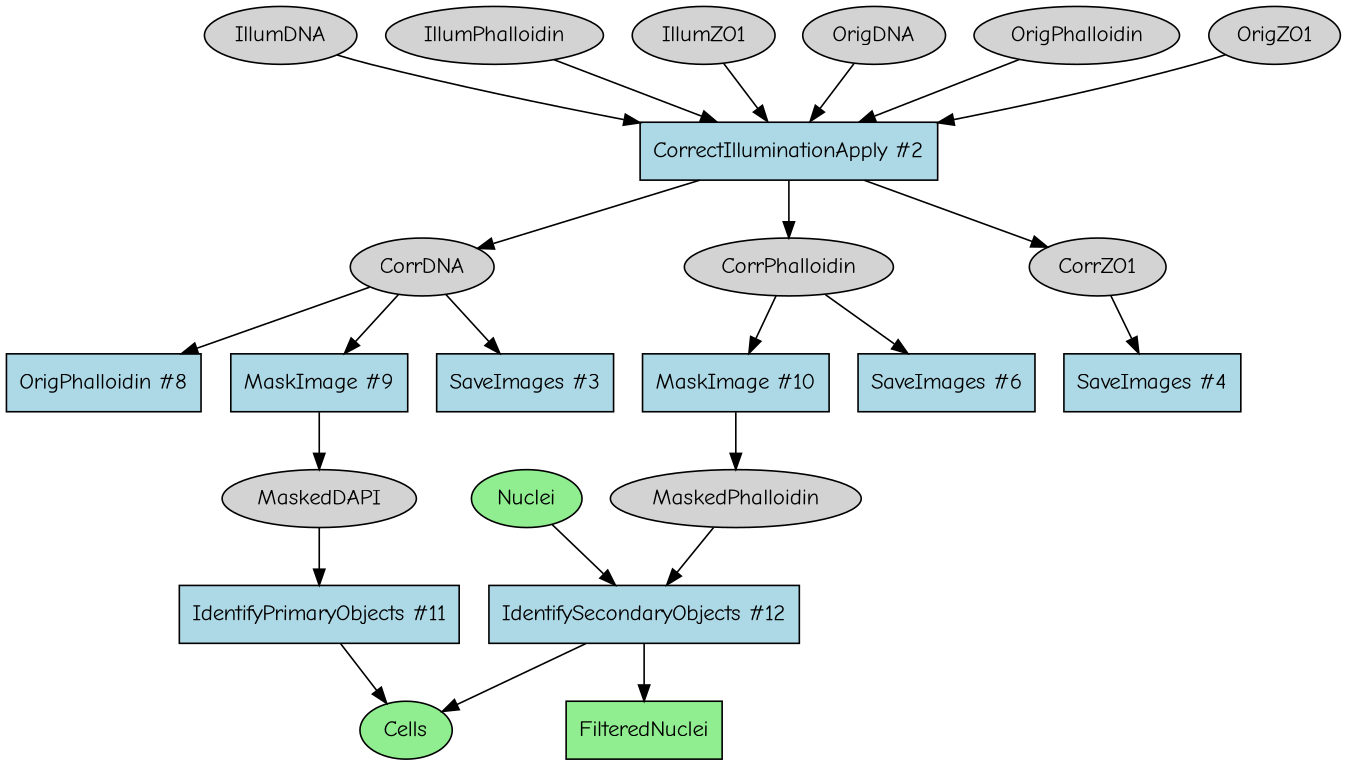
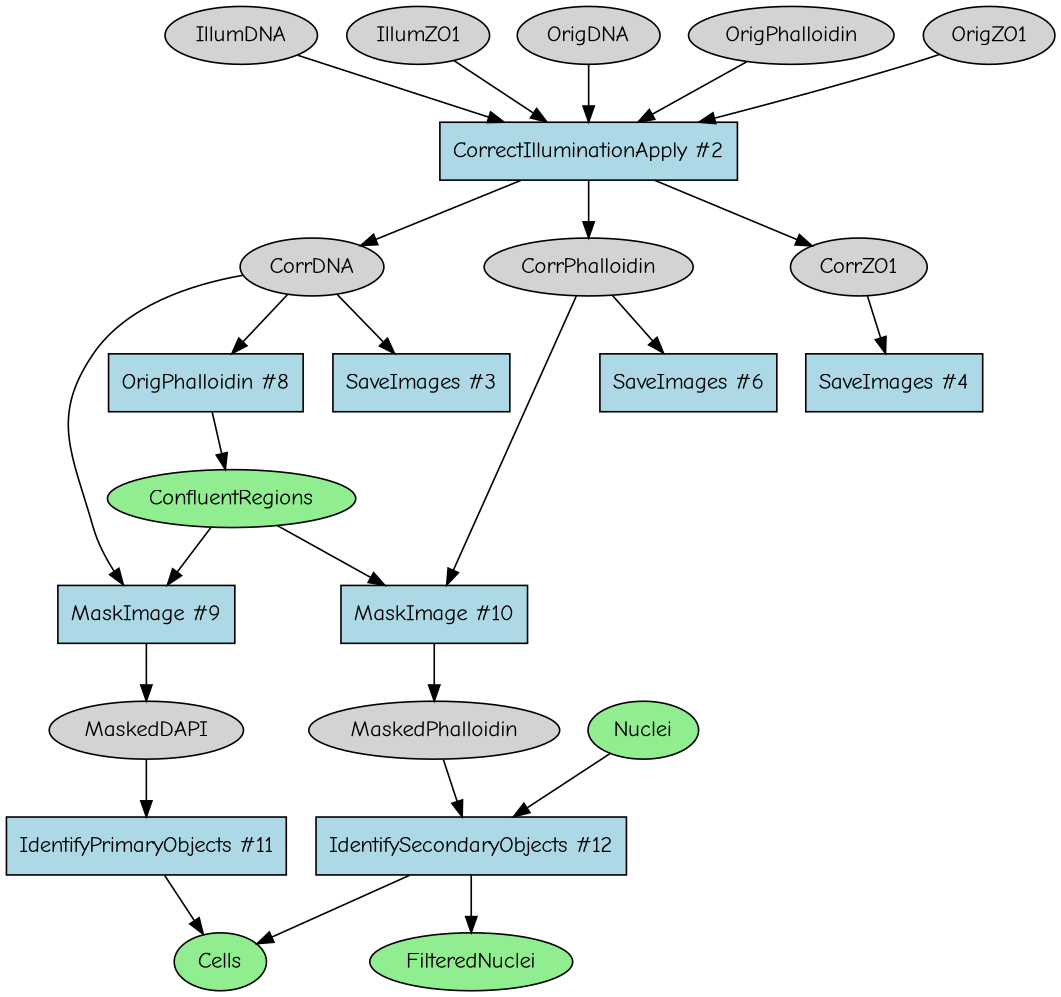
node "IllumPhalloidin": removed
node "ConfluentRegions": added
node "FilteredNuclei": shape box -> ellipse
